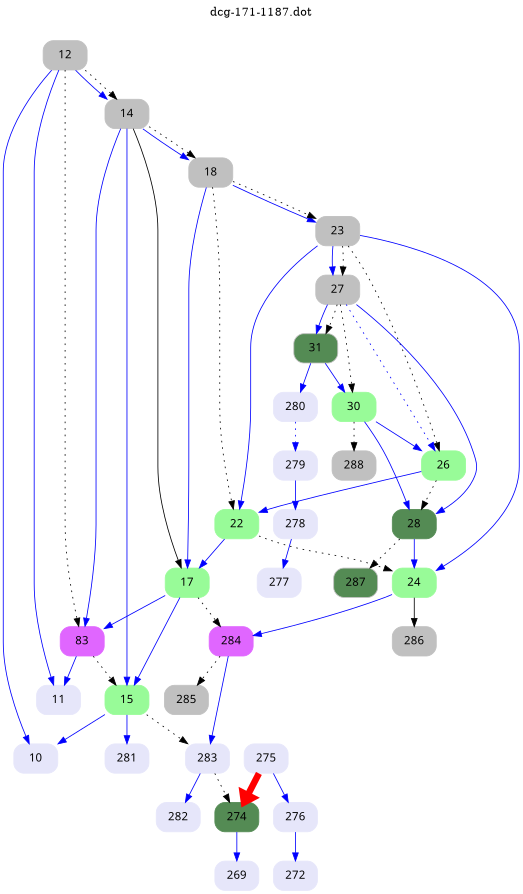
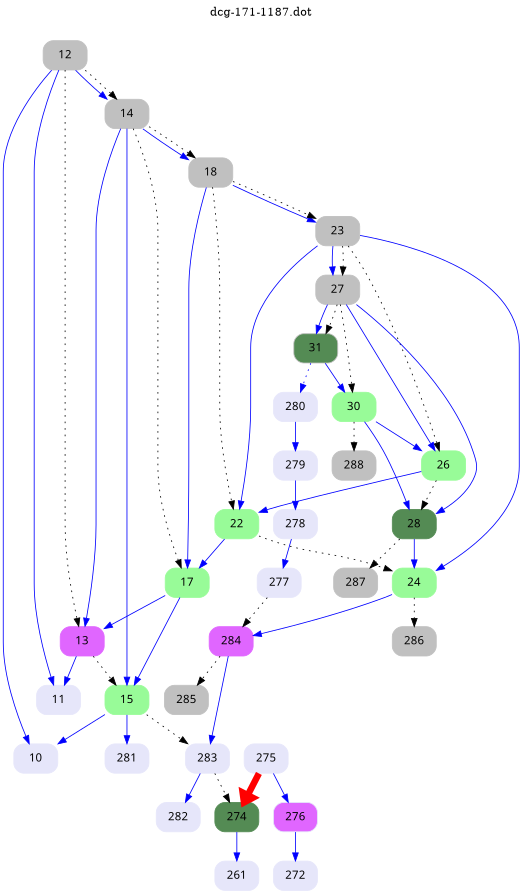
edge "14" -> "17": style solid -> dotted
edge "31" -> "280": style solid -> dotted
edge "27" -> "26": style dotted -> solid
edge "280" -> "279": style dotted -> solid
node "287": fillcolor palegreen4 -> grey
edge "24" -> "286": style solid -> dotted
edge "17" -> "284": now "277" -> "284"
node "83": label "83" -> "13"
node "276": fillcolor lavender -> mediumorchid1
node "269": label "269" -> "261"
